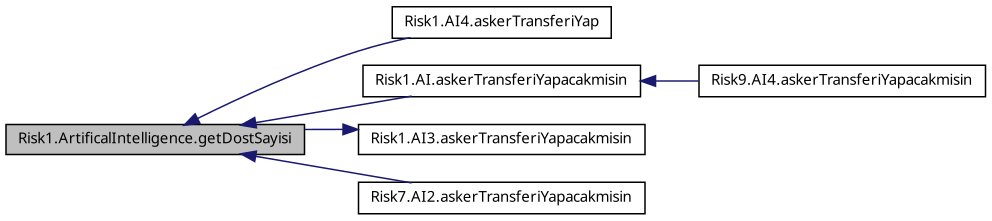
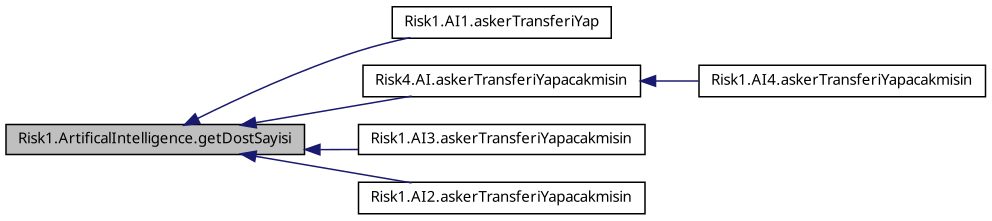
node "Risk1.AI4.askerTransferiYap": label "Risk1.AI4.askerTransferiYap" -> "Risk1.AI1.askerTransferiYap"
node "Risk1.AI.askerTransferiYapacakmisin": label "Risk1.AI.askerTransferiYapacakmisin" -> "Risk4.AI.askerTransferiYapacakmisin"
node "Risk9.AI4.askerTransferiYapacakmisin": label "Risk9.AI4.askerTransferiYapacakmisin" -> "Risk1.AI4.askerTransferiYapacakmisin"
edge "Risk1.ArtificalIntelligence.getDostSayisi" -> "Risk1.AI3.askerTransferiYapacakmisin": reversed
node "Risk7.AI2.askerTransferiYapacakmisin": label "Risk7.AI2.askerTransferiYapacakmisin" -> "Risk1.AI2.askerTransferiYapacakmisin"
